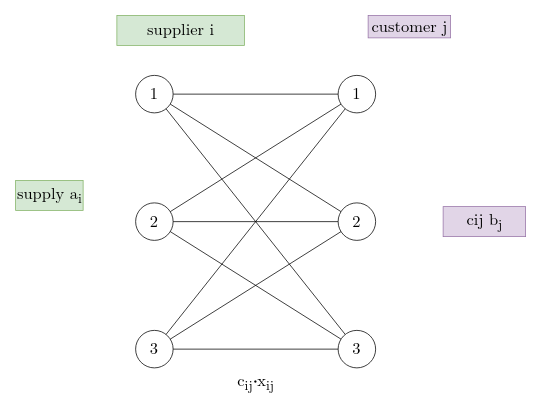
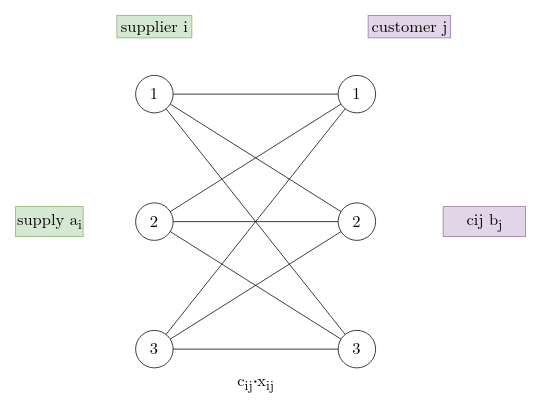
node "supplier i": size 128x30 -> 75x23
node "supply ai": moved (49, 195) -> (49, 222)
